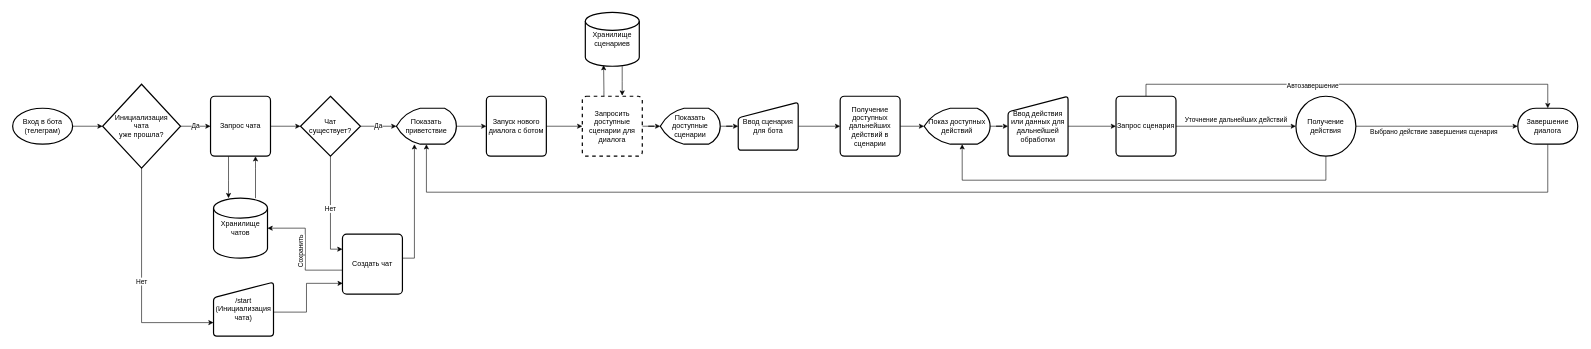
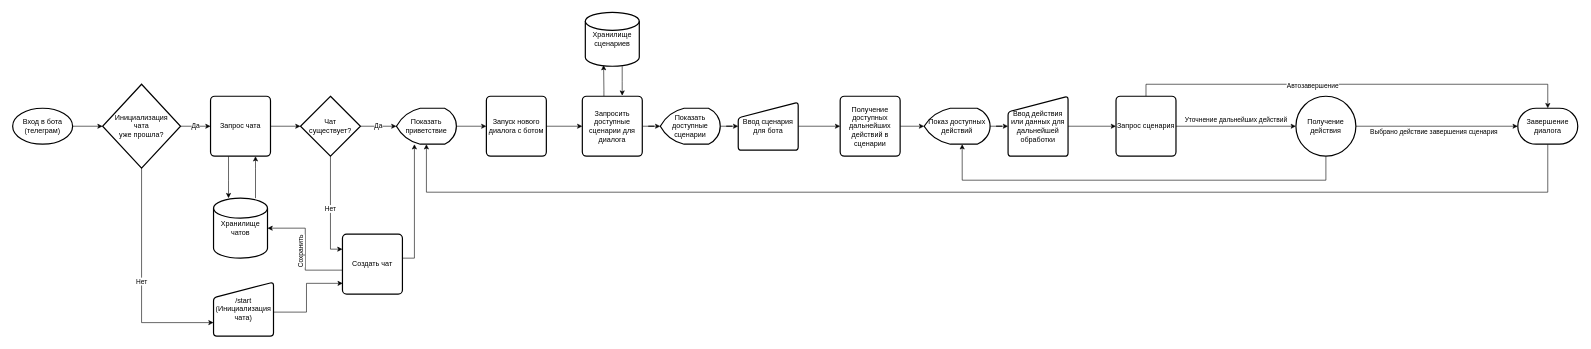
node "Запросить доступные сценарии для диалога": style dashed -> solid
